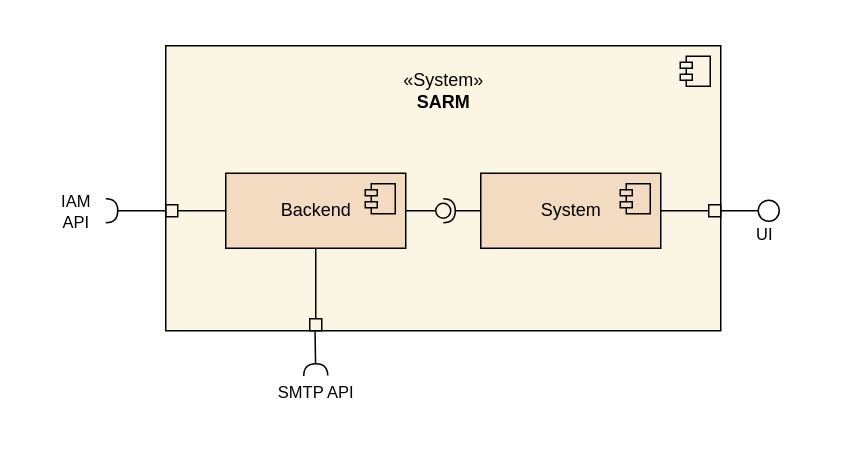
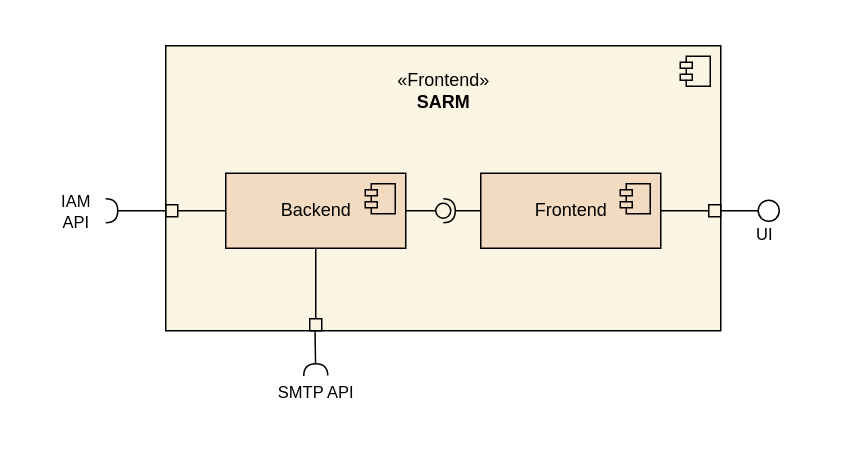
node "«System» SARM": label "«System» SARM" -> "«Frontend» SARM"
node "System": label "System" -> "Frontend"
